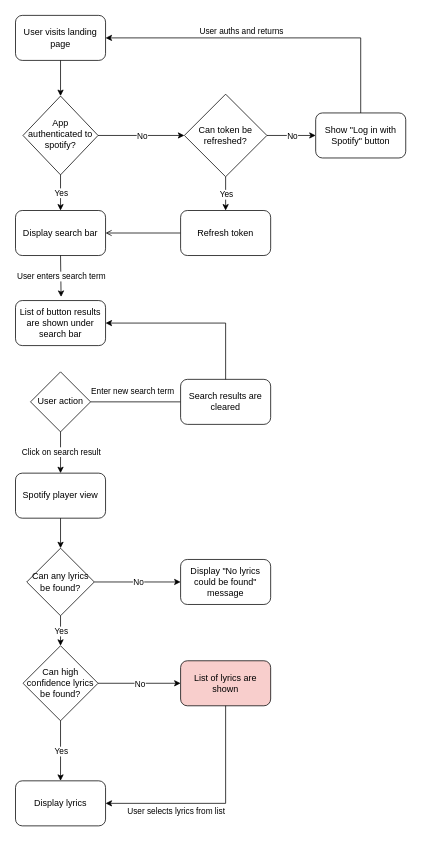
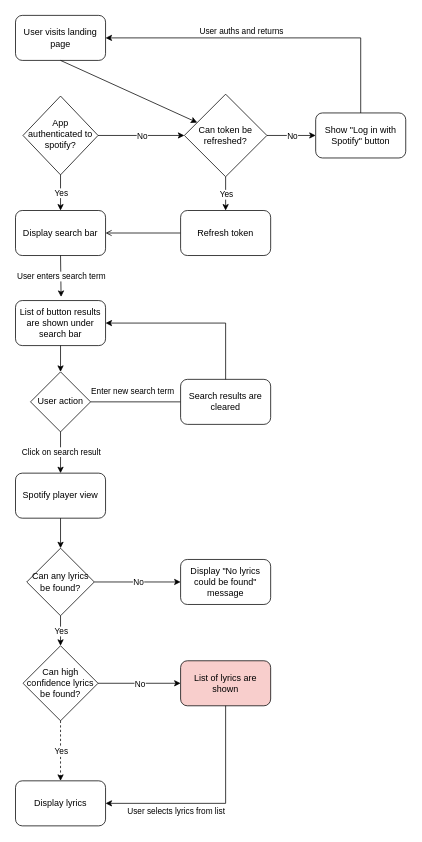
edge "User visits landing page" -> "App authenticated to spotify?": now "User visits landing page" -> "Can token be refreshed?"
edge "List of button results are shown under search bar" -> "User action": added
edge "Can high confidence lyrics be found?" -> "Display lyrics": style solid -> dashed
